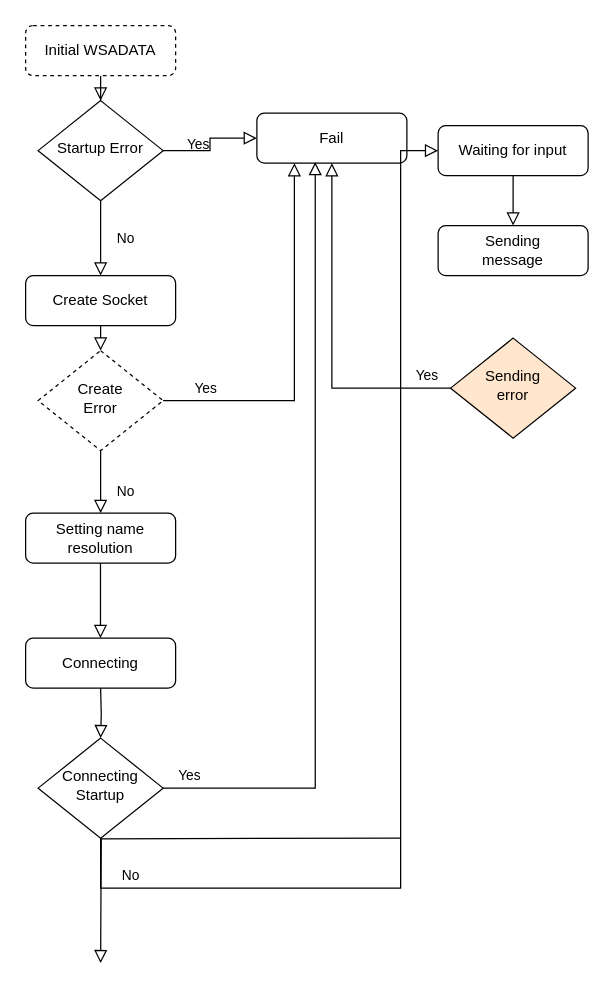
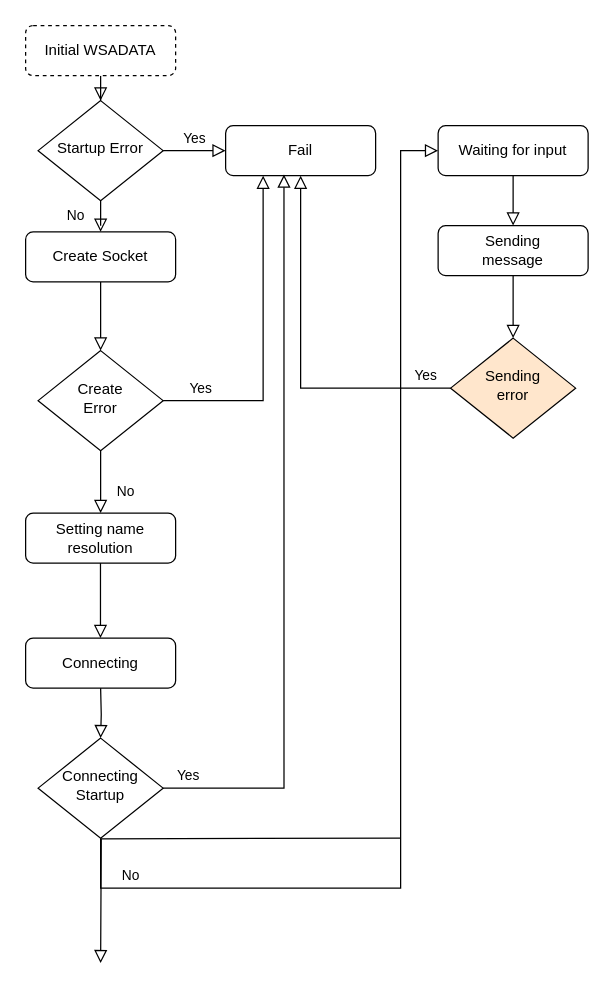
node "Fail": moved (332, 138) -> (301, 151)
edge "Sending message" -> "Sending error": added
node "Create Socket": moved (101, 301) -> (101, 257)
node "Create Error": style dashed -> solid
